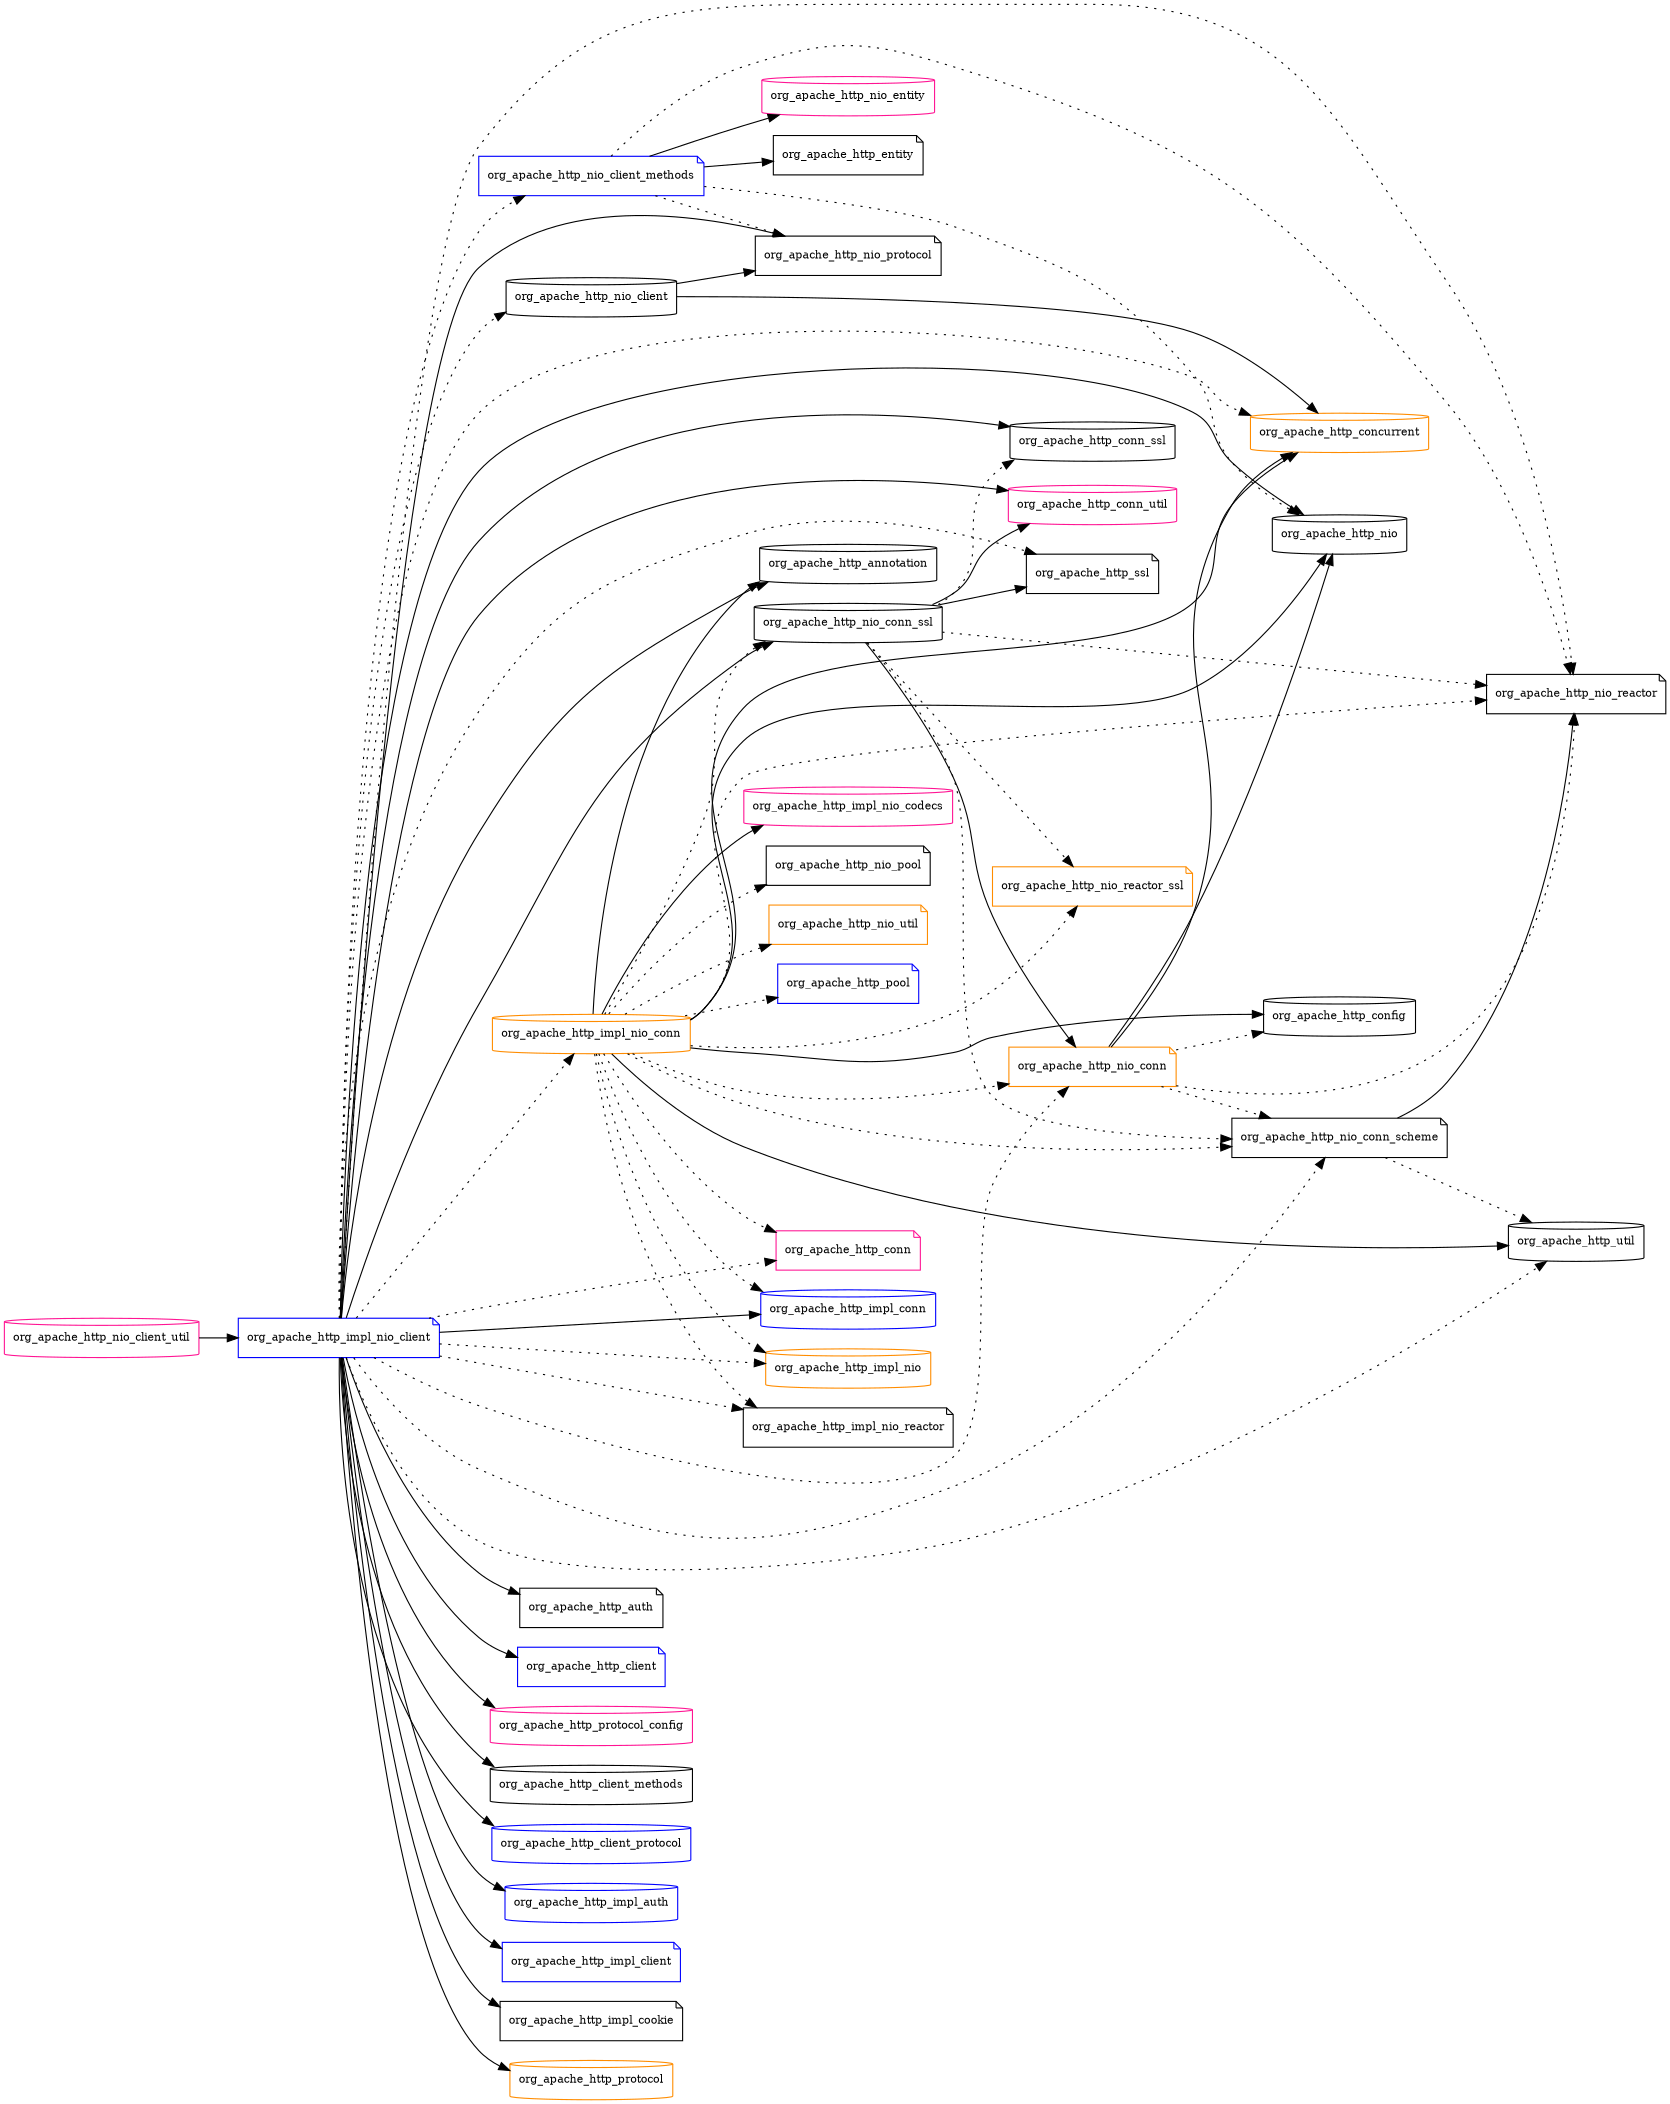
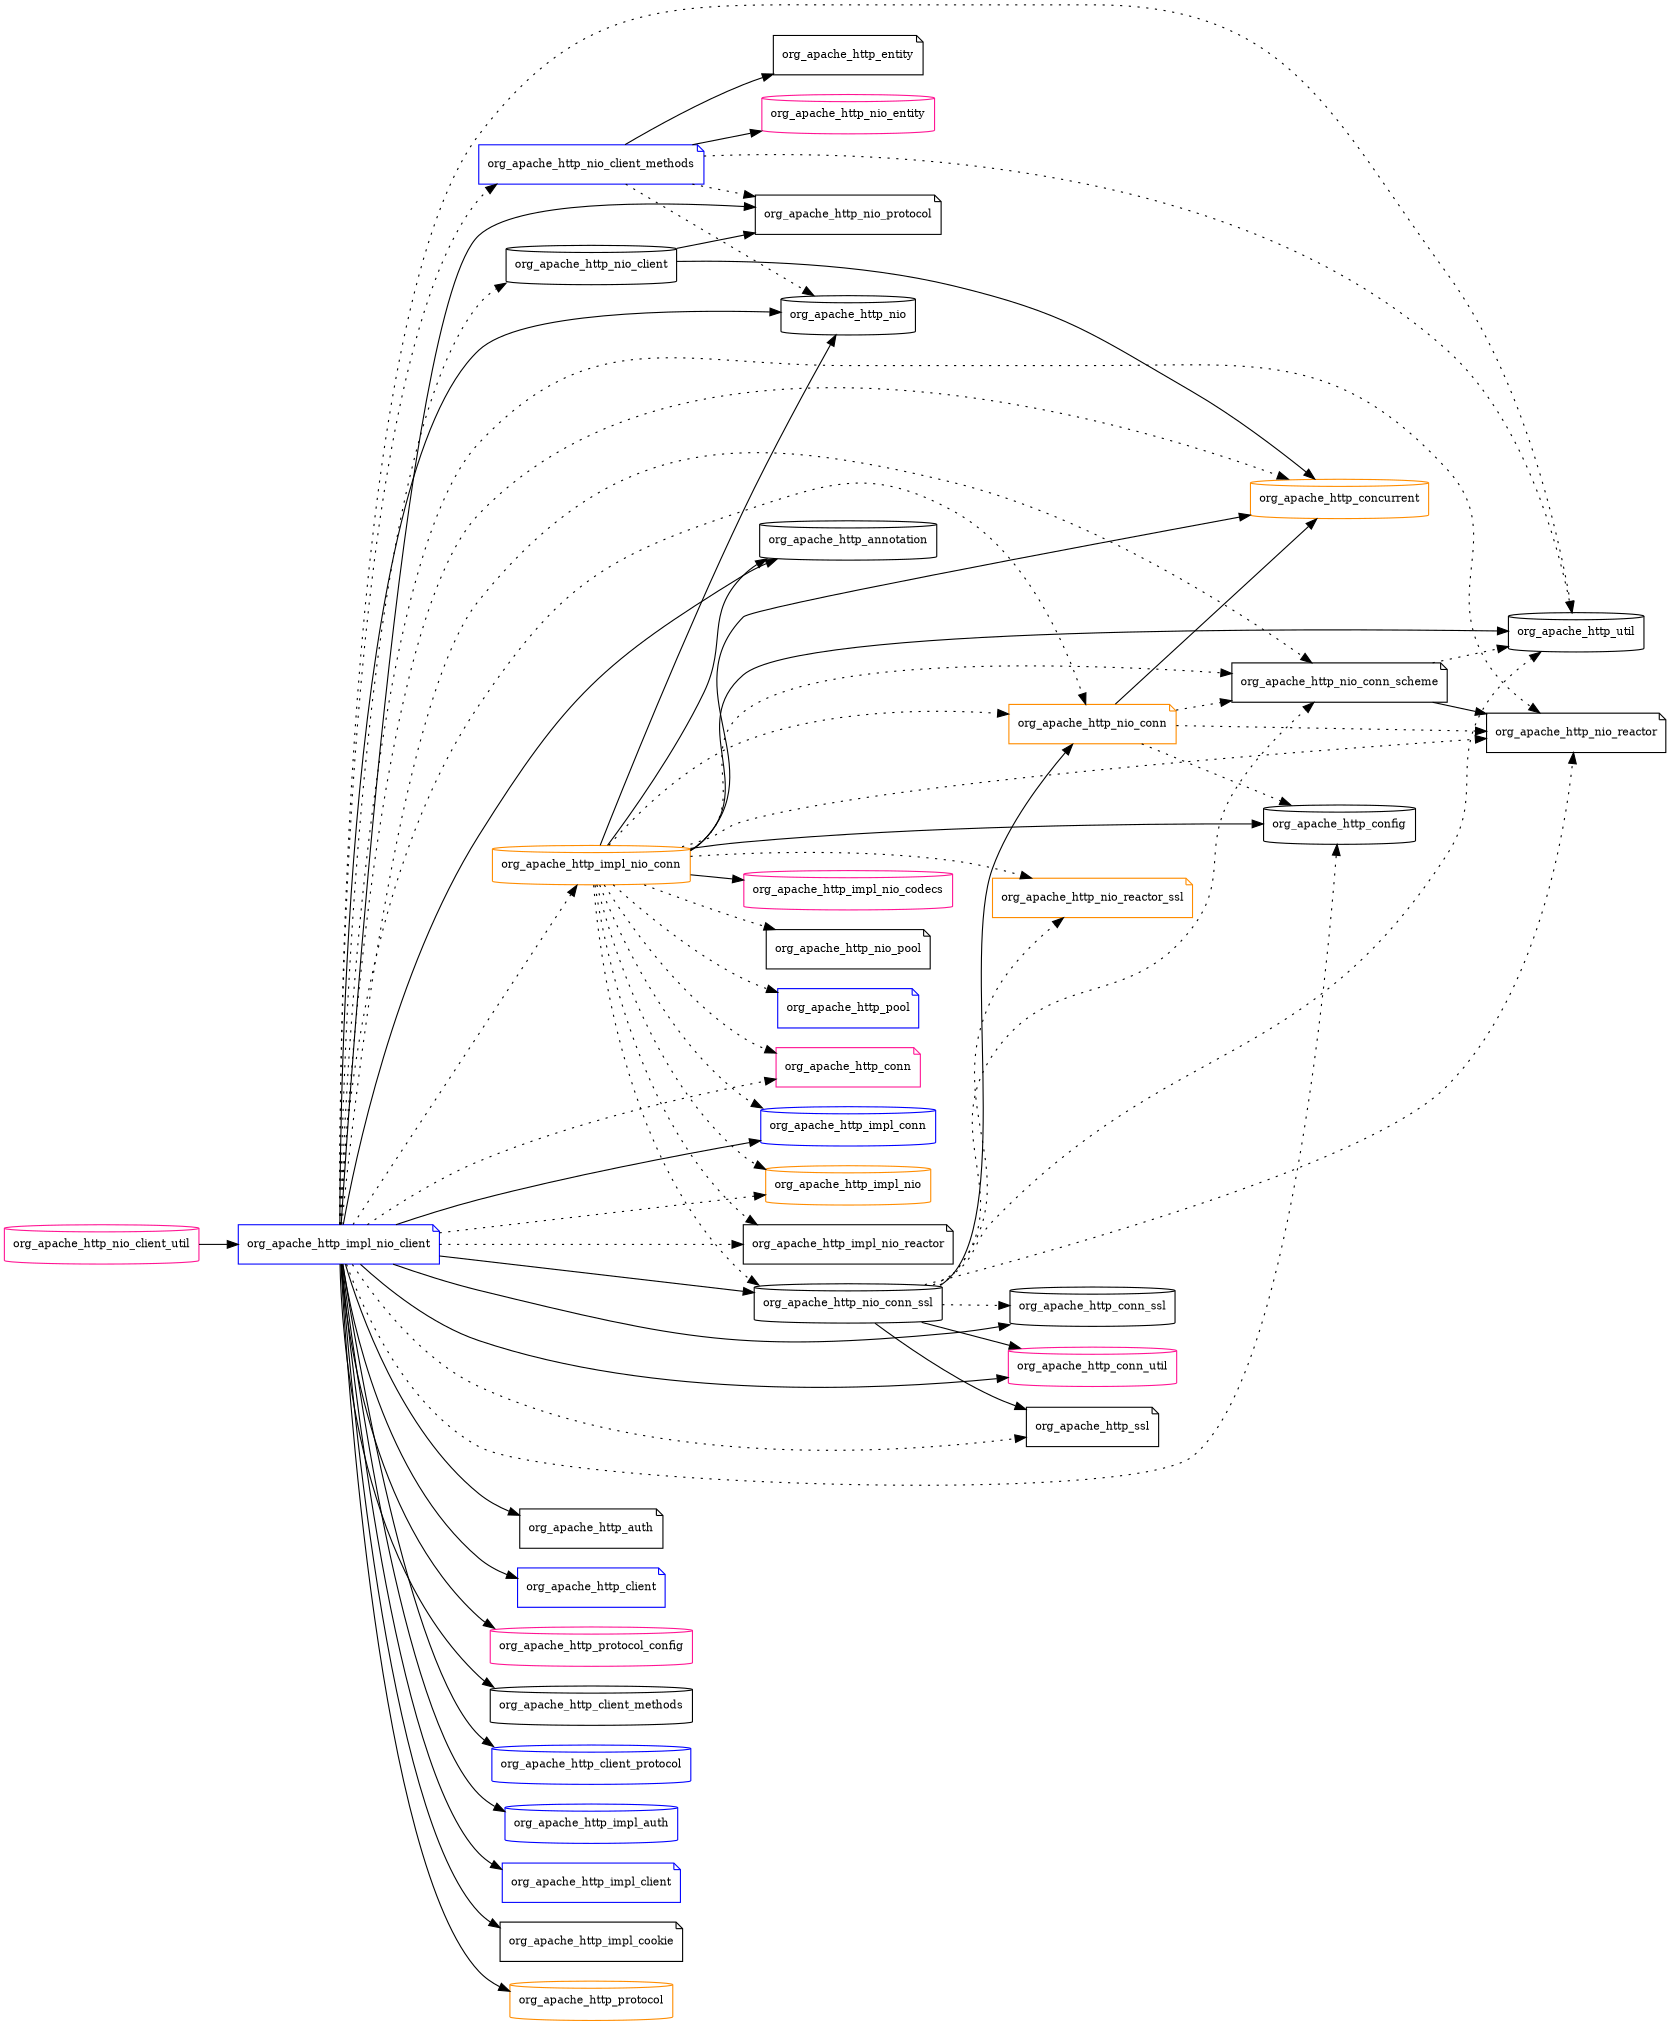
edge "org_apache_http_nio_client_methods" -> "org_apache_http_nio_reactor": now "org_apache_http_nio_client_methods" -> "org_apache_http_util"
edge "org_apache_http_nio_conn" -> "org_apache_http_nio": removed
node "org_apache_http_nio_util": removed
edge "org_apache_http_nio_conn_ssl" -> "org_apache_http_util": added
edge "org_apache_http_impl_nio_client" -> "org_apache_http_config": added
